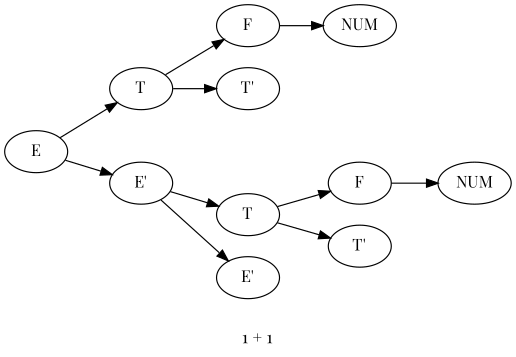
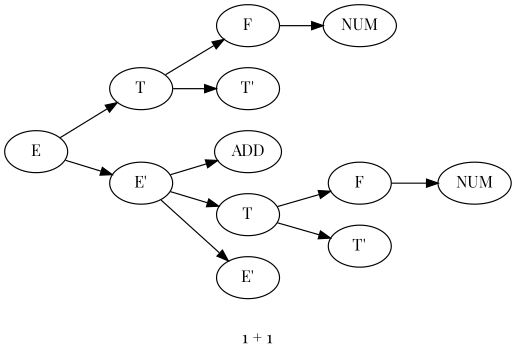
node "ADD": added
